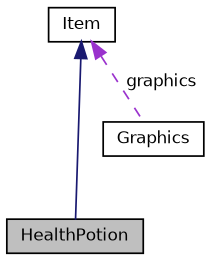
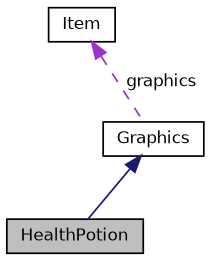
edge "HealthPotion" -> "Item": now "HealthPotion" -> "Graphics"
